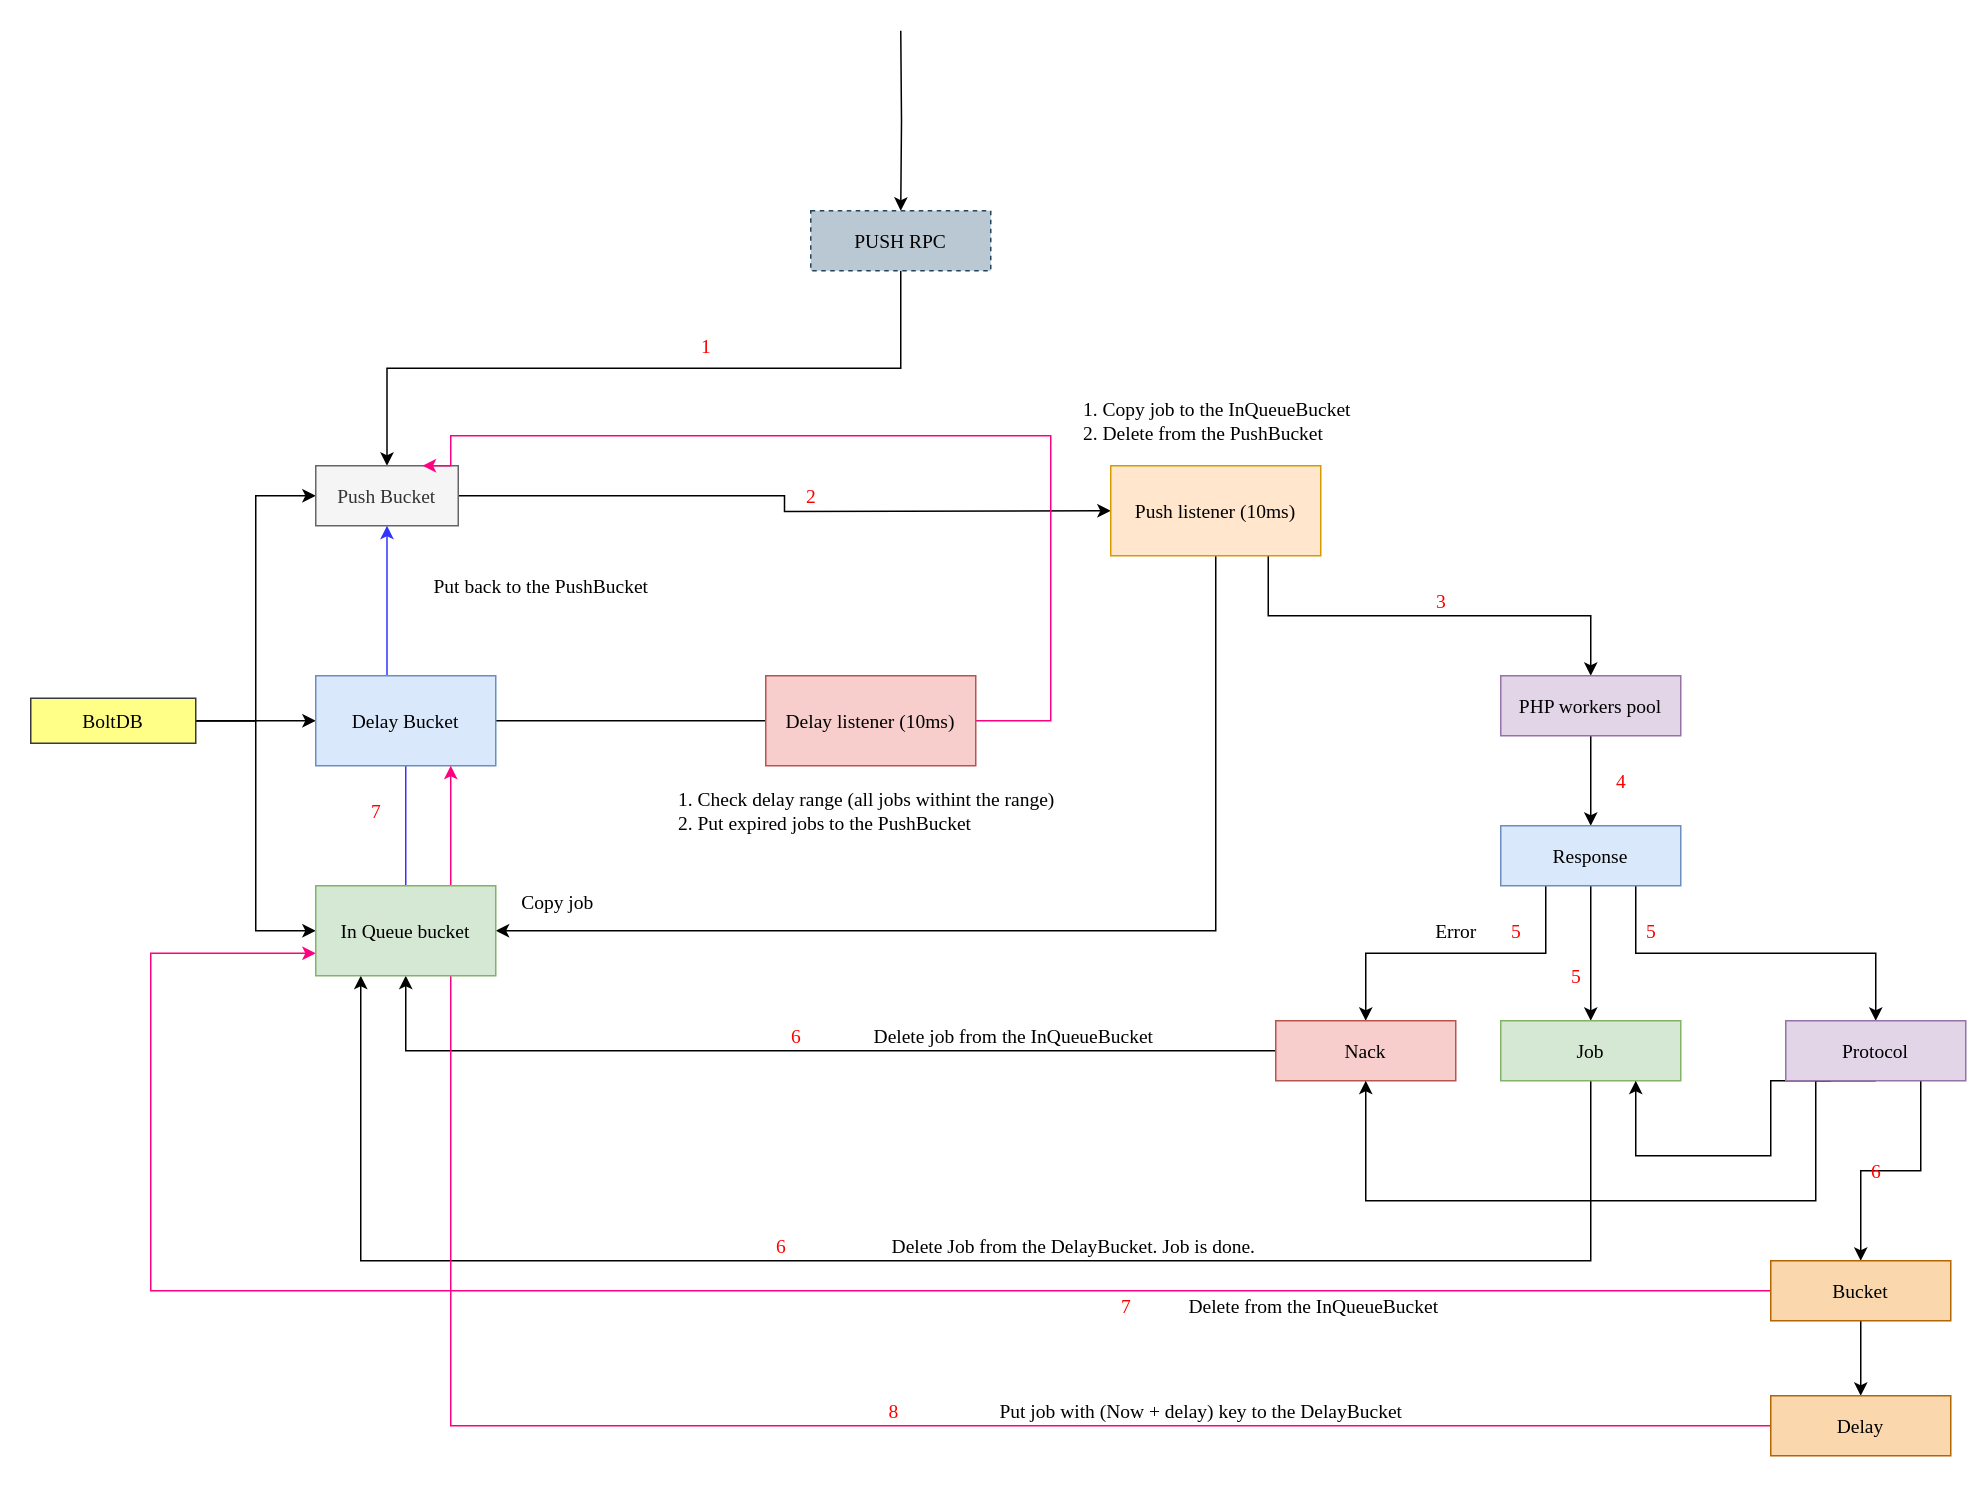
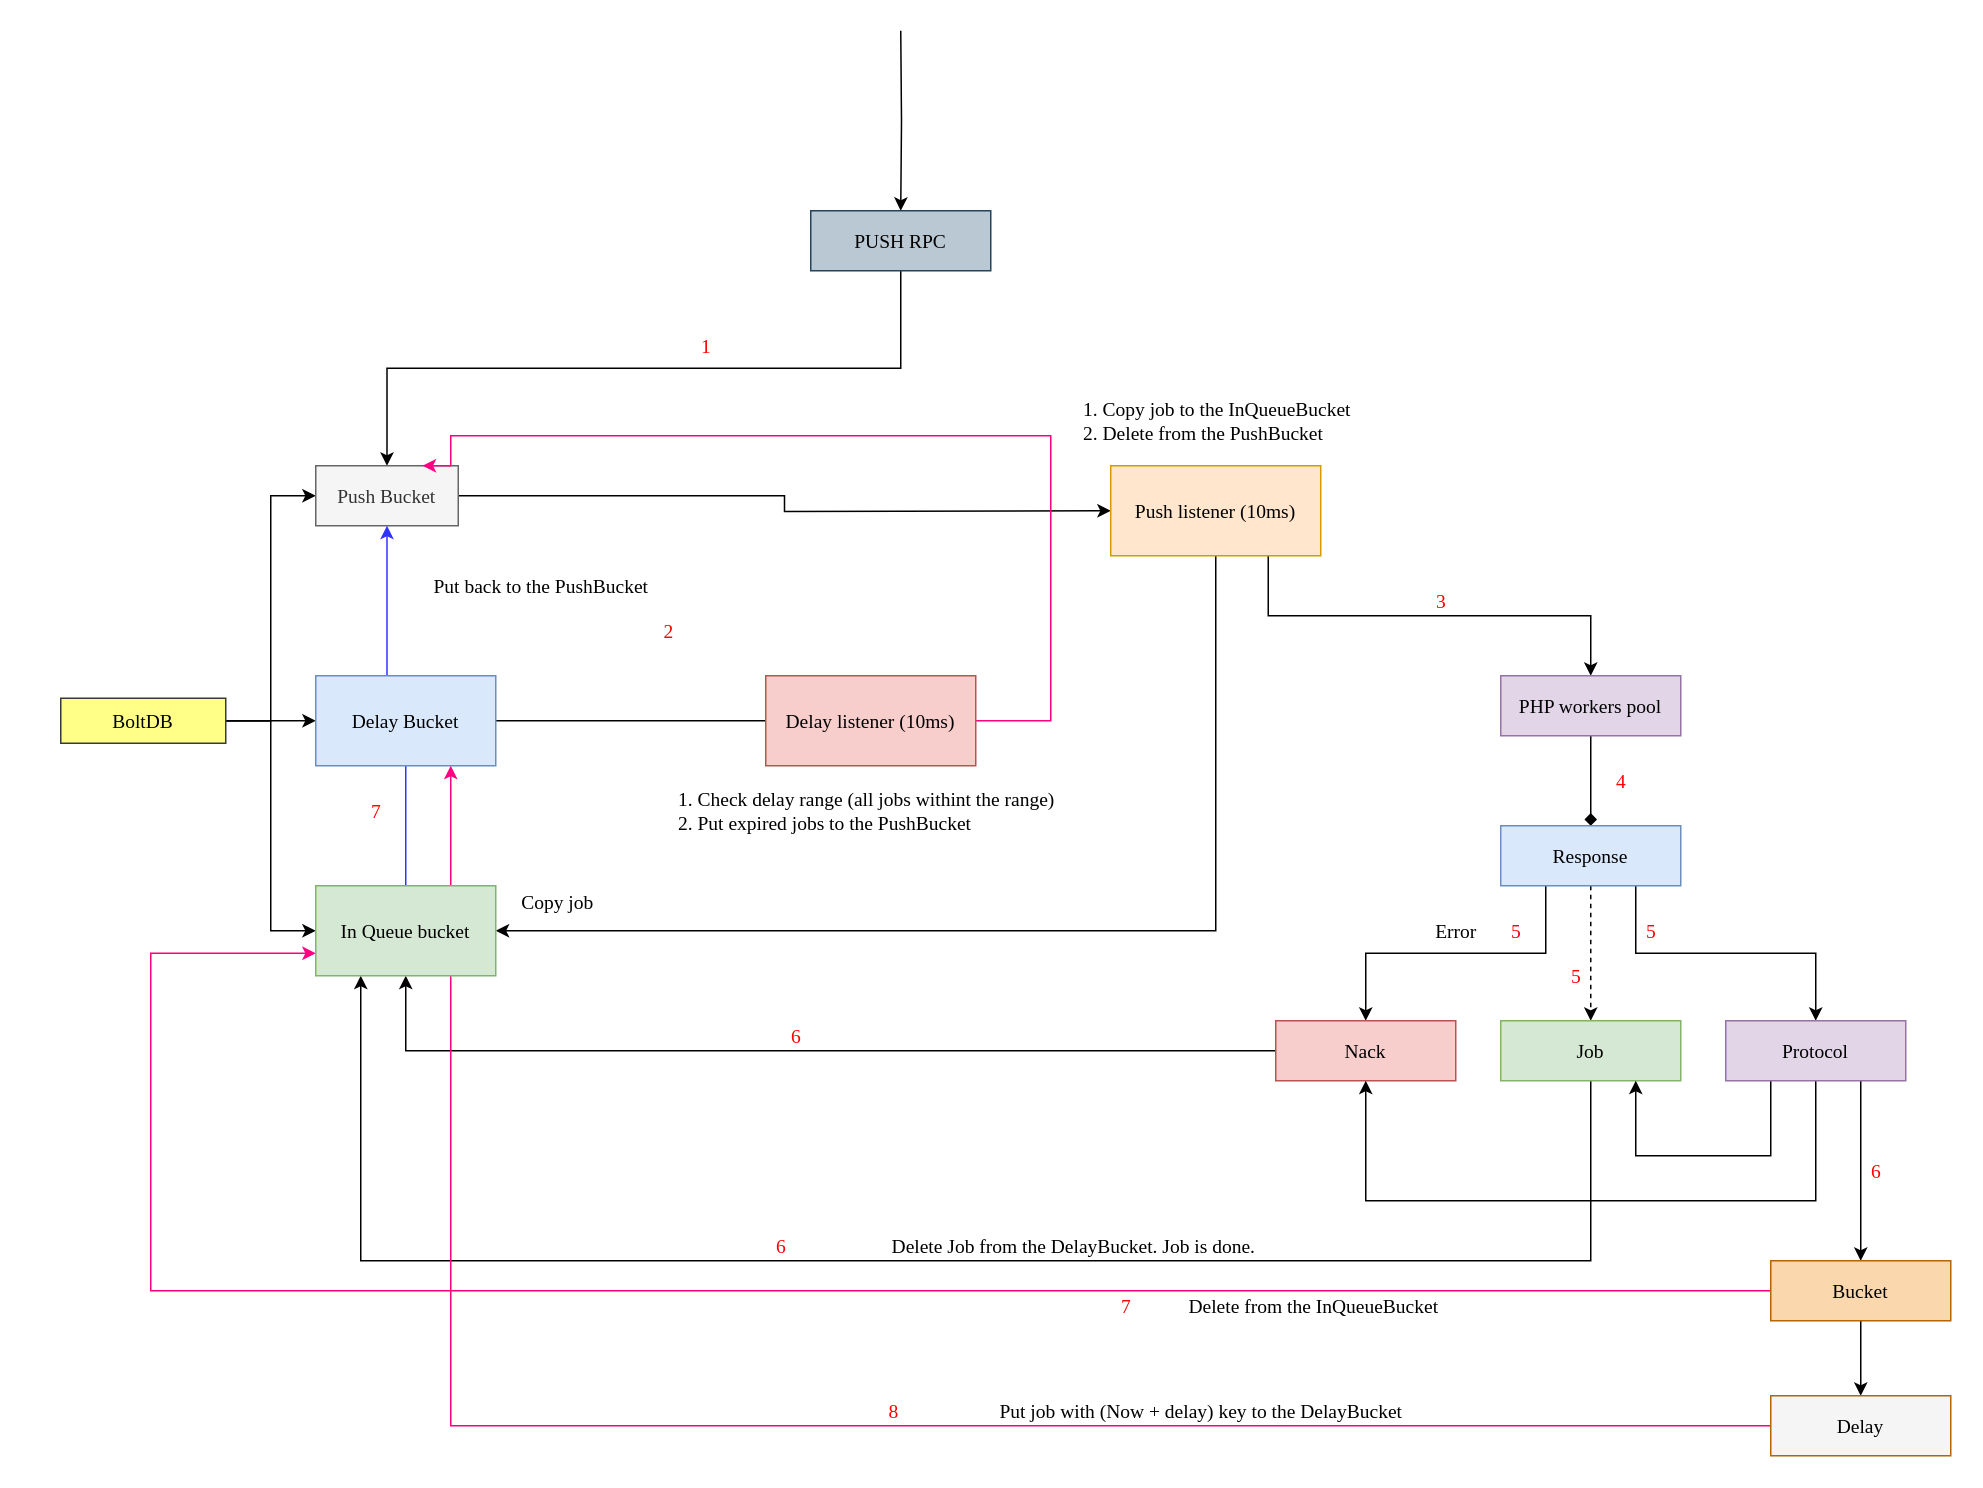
node "PUSH RPC": style dashed -> solid
node "2": moved (811, 496) -> (668, 631)
node "BoltDB": moved (113, 721) -> (143, 721)
edge "PHP workers pool" -> "Response": arrowhead classic -> diamond
edge "Response" -> "Job": style solid -> dashed
node "Delete job from the InQueueBucket": removed
node "Protocol": moved (1876, 1051) -> (1816, 1051)
node "Delay": fillcolor #fad7ac -> #f5f5f5
